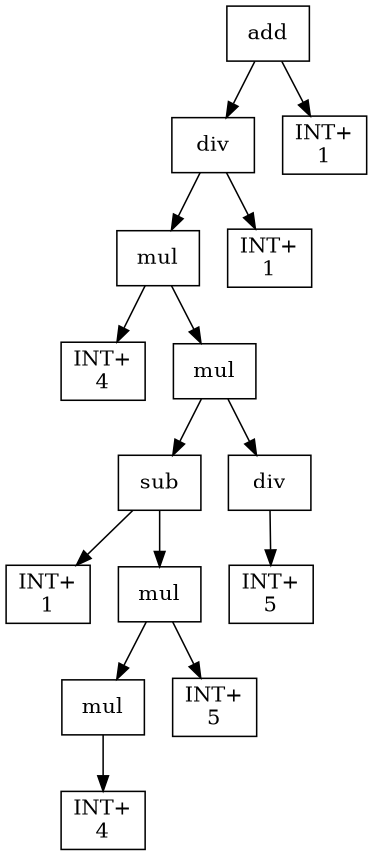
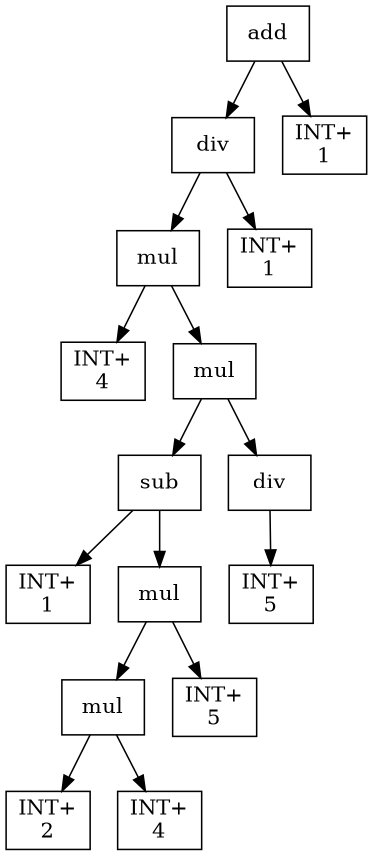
node "INT+ 2": added
